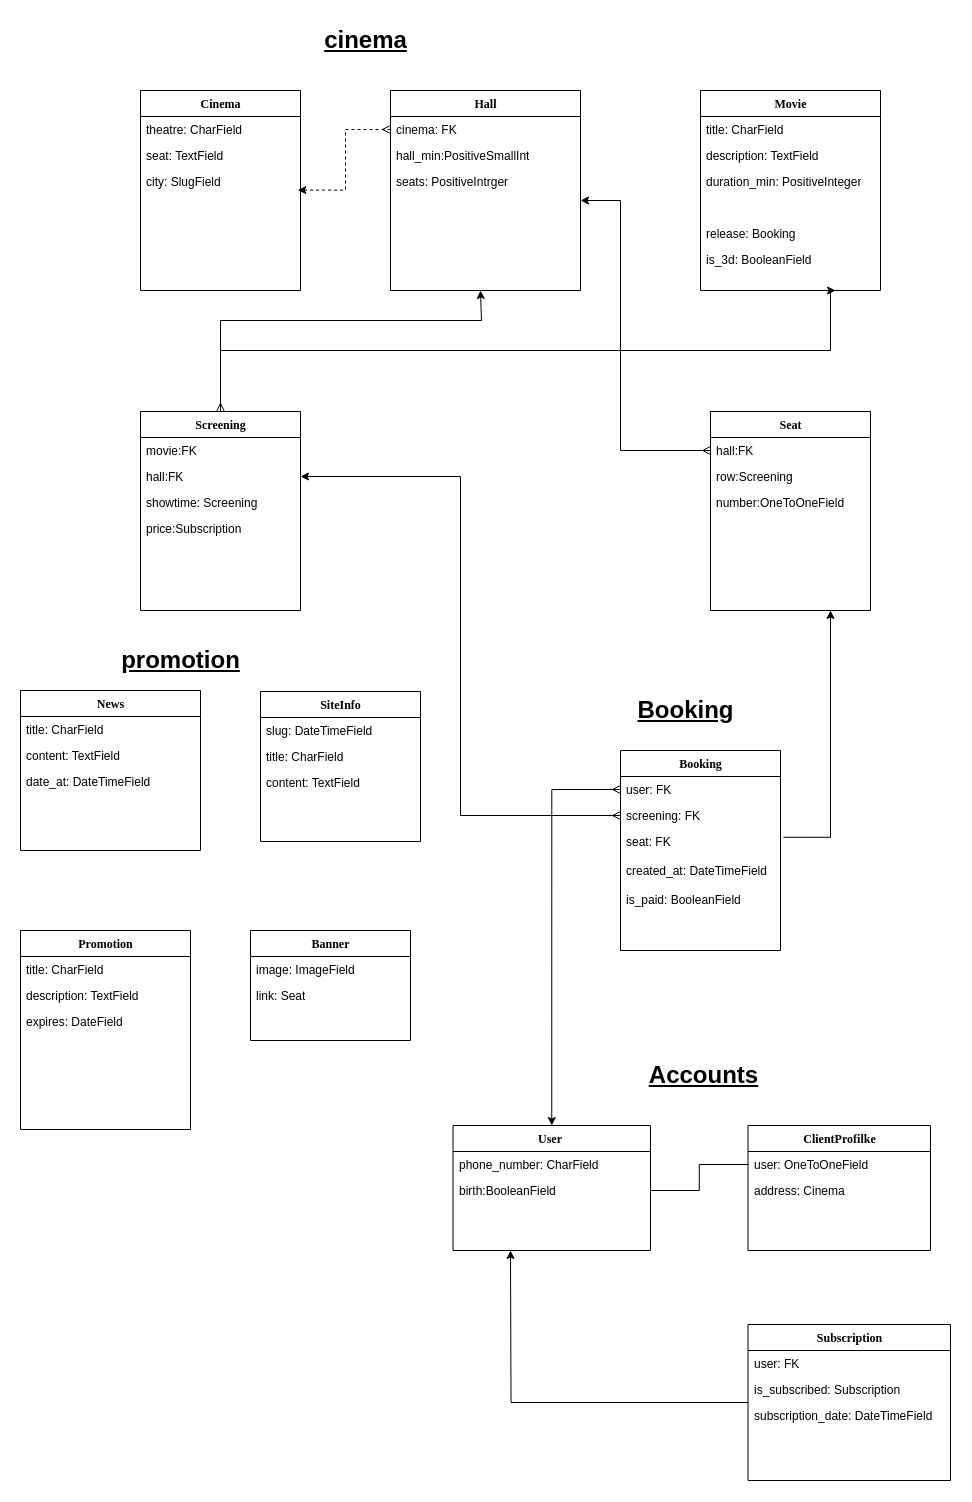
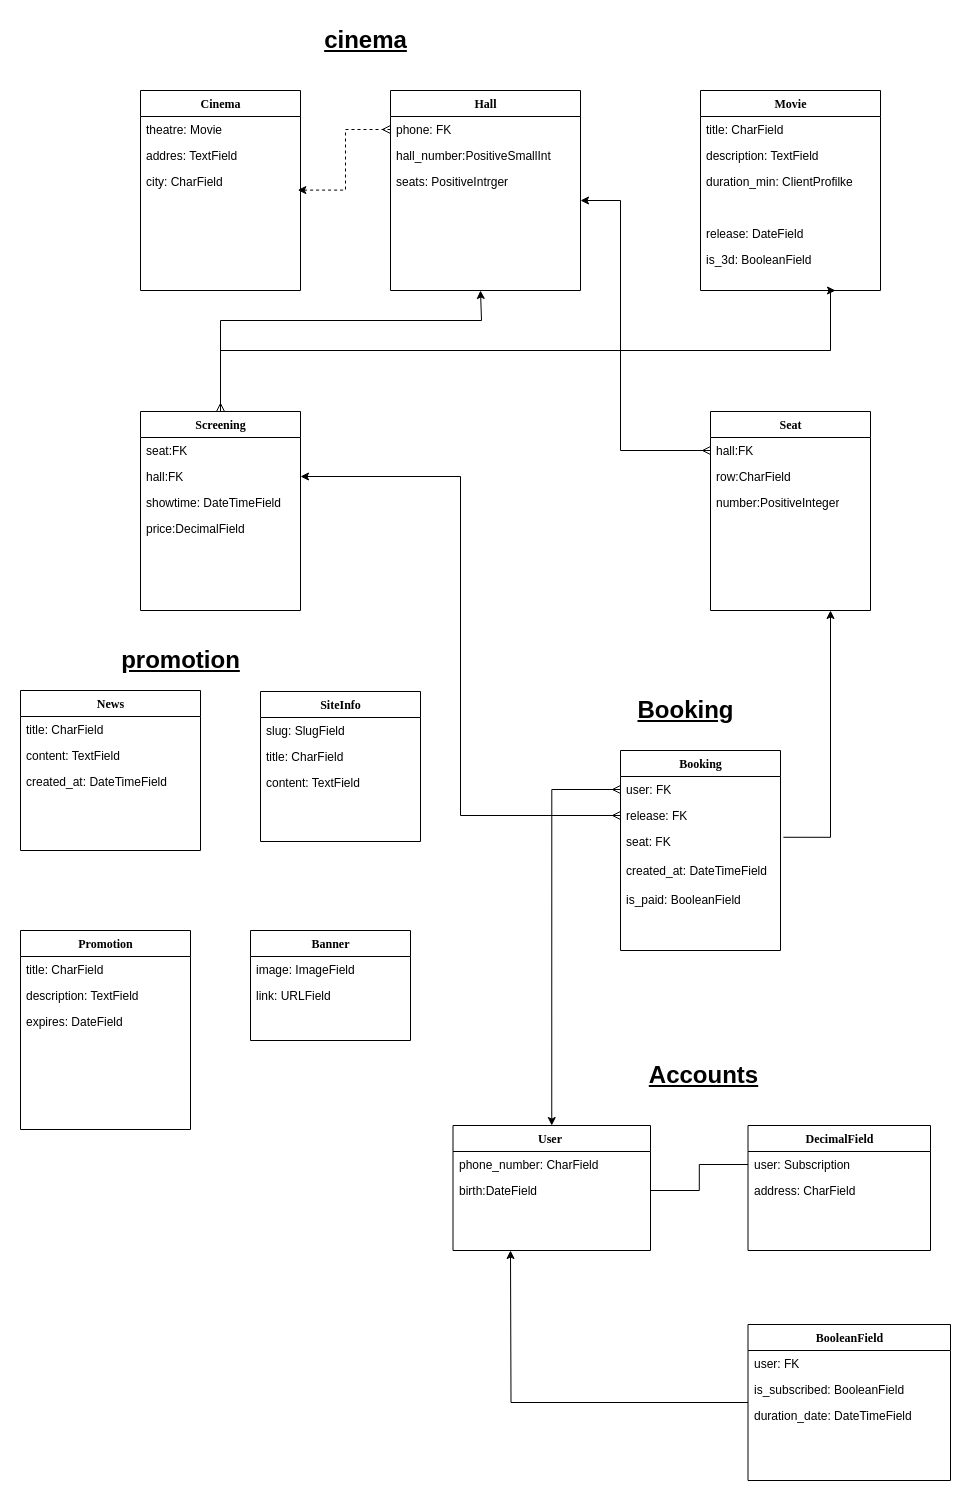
node "theatre: CharField": label "theatre: CharField" -> "theatre: Movie"
node "cinema: FK": label "cinema: FK" -> "phone: FK"
node "seat: TextField": label "seat: TextField" -> "addres: TextField"
node "hall_min:PositiveSmallInt": label "hall_min:PositiveSmallInt" -> "hall_number:PositiveSmallInt"
node "city: SlugField": label "city: SlugField" -> "city: CharField"
node "duration_min: PositiveInteger": label "duration_min: PositiveInteger" -> "duration_min: ClientProfilke"
node "release: Booking": label "release: Booking" -> "release: DateField"
node "movie:FK": label "movie:FK" -> "seat:FK"
node "row:Screening": label "row:Screening" -> "row:CharField"
node "showtime: Screening": label "showtime: Screening" -> "showtime: DateTimeField"
node "number:OneToOneField": label "number:OneToOneField" -> "number:PositiveInteger"
node "price:Subscription": label "price:Subscription" -> "price:DecimalField"
node "slug: DateTimeField": label "slug: DateTimeField" -> "slug: SlugField"
node "date_at: DateTimeField": label "date_at: DateTimeField" -> "created_at: DateTimeField"
node "screening: FK": label "screening: FK" -> "release: FK"
node "link: Seat": label "link: Seat" -> "link: URLField"
node "ClientProfilke": label "ClientProfilke" -> "DecimalField"
node "user: OneToOneField": label "user: OneToOneField" -> "user: Subscription"
node "birth:BooleanField": label "birth:BooleanField" -> "birth:DateField"
node "address: Cinema": label "address: Cinema" -> "address: CharField"
node "Subscription": label "Subscription" -> "BooleanField"
node "is_subscribed: Subscription": label "is_subscribed: Subscription" -> "is_subscribed: BooleanField"
node "subscription_date: DateTimeField": label "subscription_date: DateTimeField" -> "duration_date: DateTimeField"
